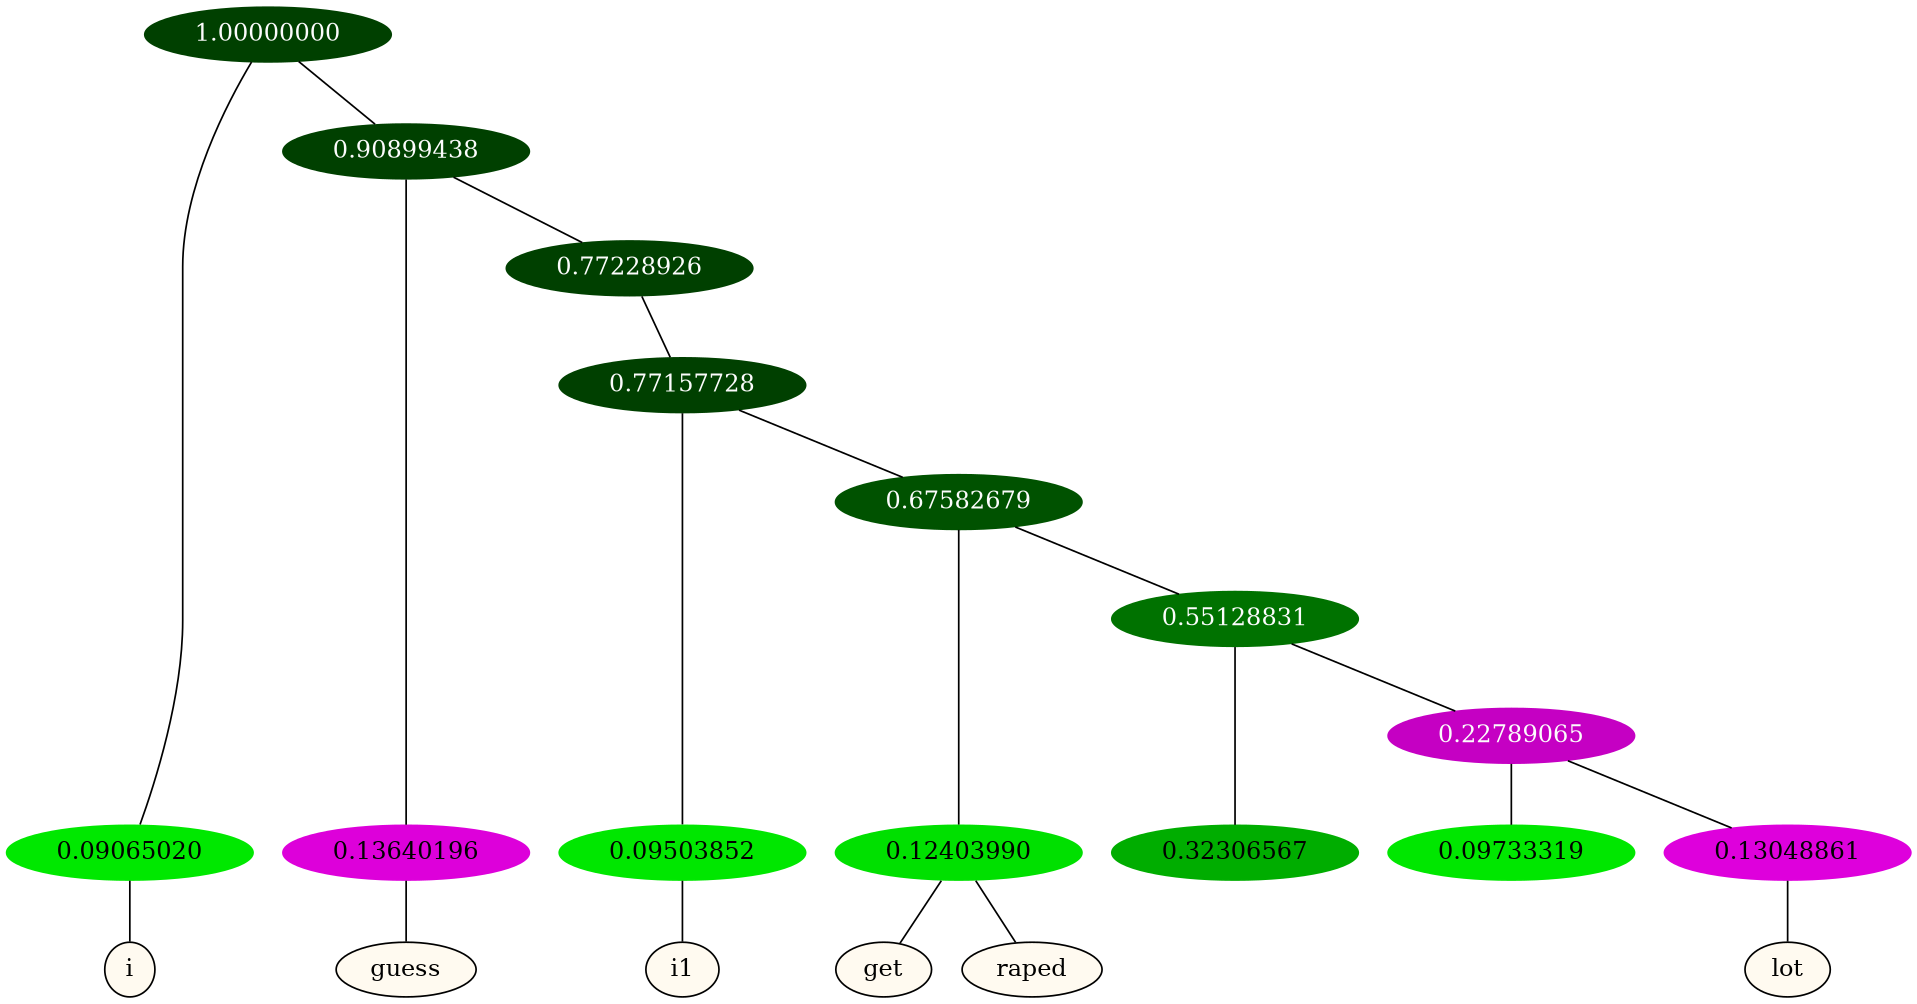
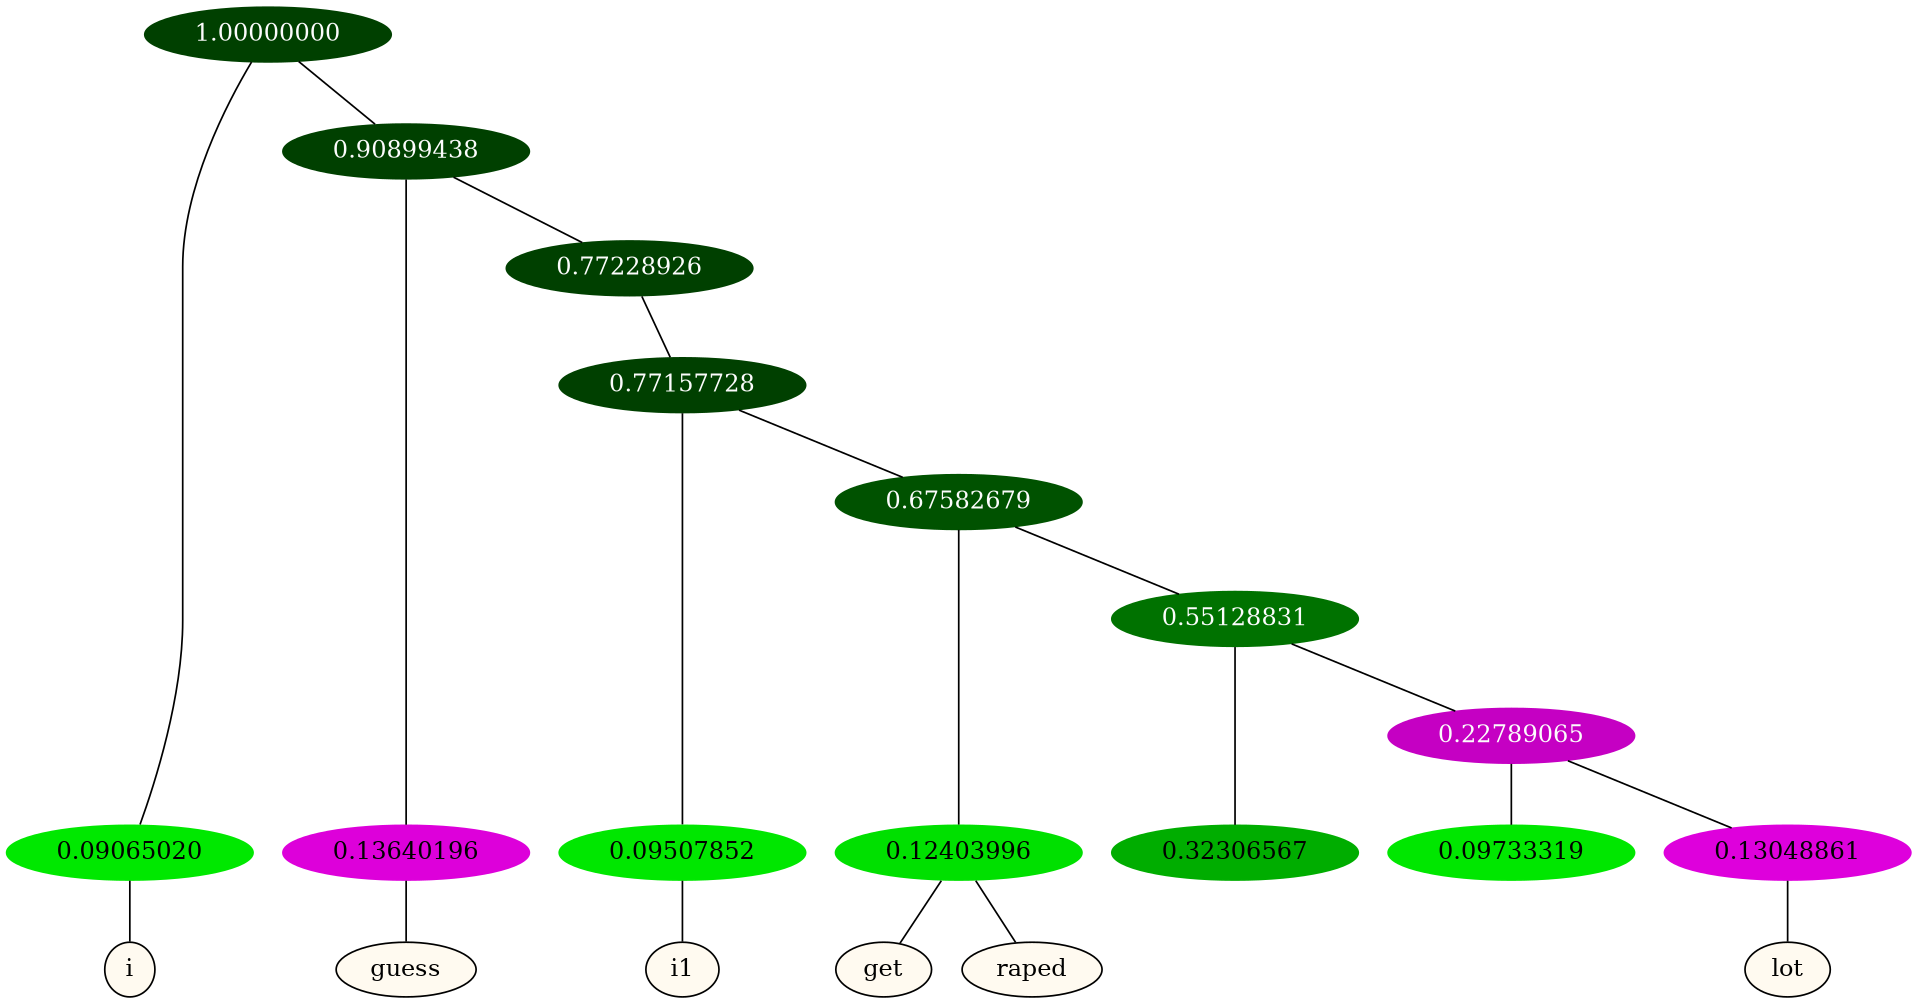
node "0.09503852": label "0.09503852" -> "0.09507852"
node "0.12403990": label "0.12403990" -> "0.12403996"
